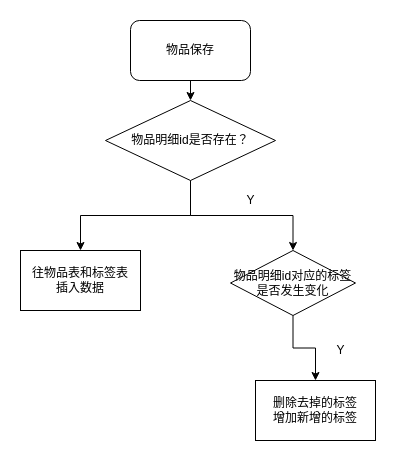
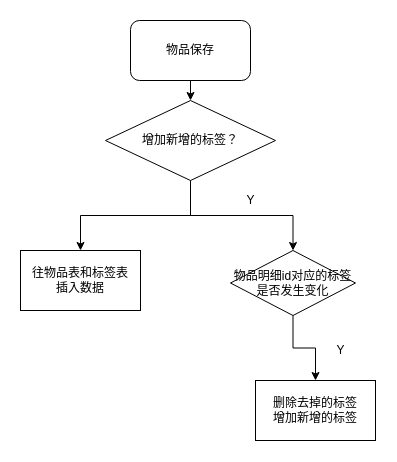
node "物品明细id是否存在？": label "物品明细id是否存在？" -> "增加新增的标签？"
